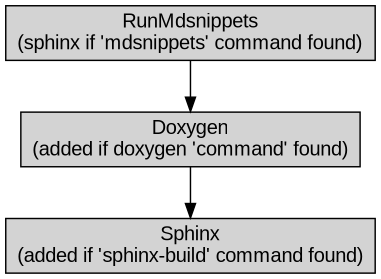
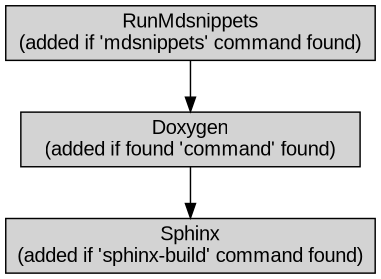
node "RunMdsnippets (sphinx if 'mdsnippets' command found)": label "RunMdsnippets (sphinx if 'mdsnippets' command found)" -> "RunMdsnippets (added if 'mdsnippets' command found)"
node "Doxygen (added if doxygen 'command' found)": label "Doxygen (added if doxygen 'command' found)" -> "Doxygen (added if found 'command' found)"
